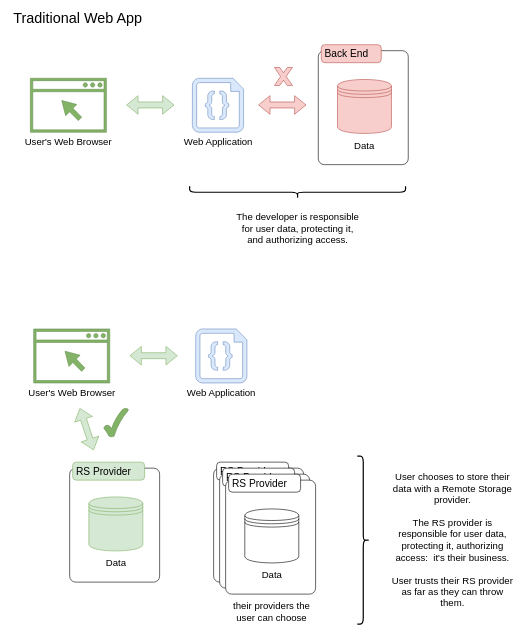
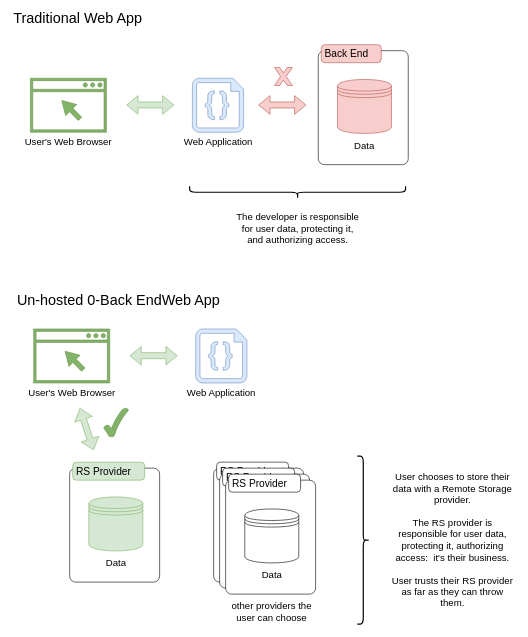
node "Un-hosted 0-Back EndWeb App": added
node "their providers the user can choose": label "their providers the user can choose" -> "other providers the user can choose"
